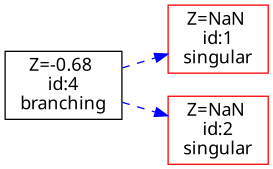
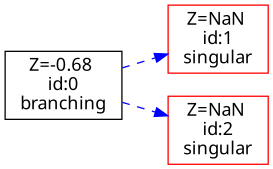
node "Z=-0.68": text "id:4" -> "id:0"
